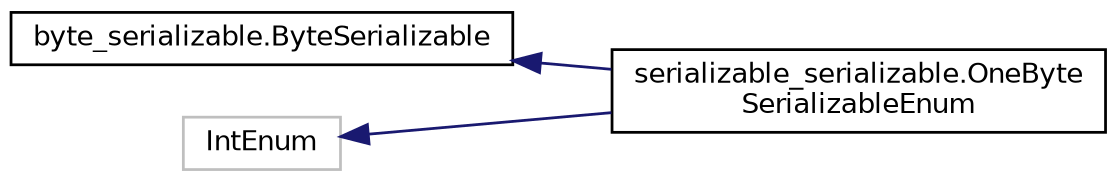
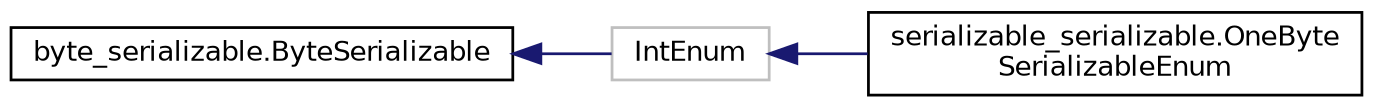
edge "serializable_serializable.OneByte SerializableEnum" -> "byte_serializable.ByteSerializable": now "IntEnum" -> "byte_serializable.ByteSerializable"
